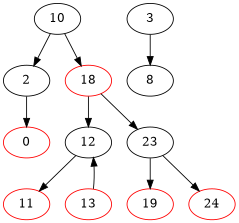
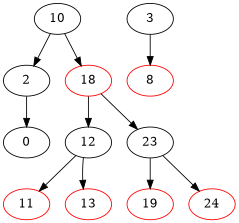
node "8": color black -> red
node "0": color red -> black
edge "13" -> "12": reversed
